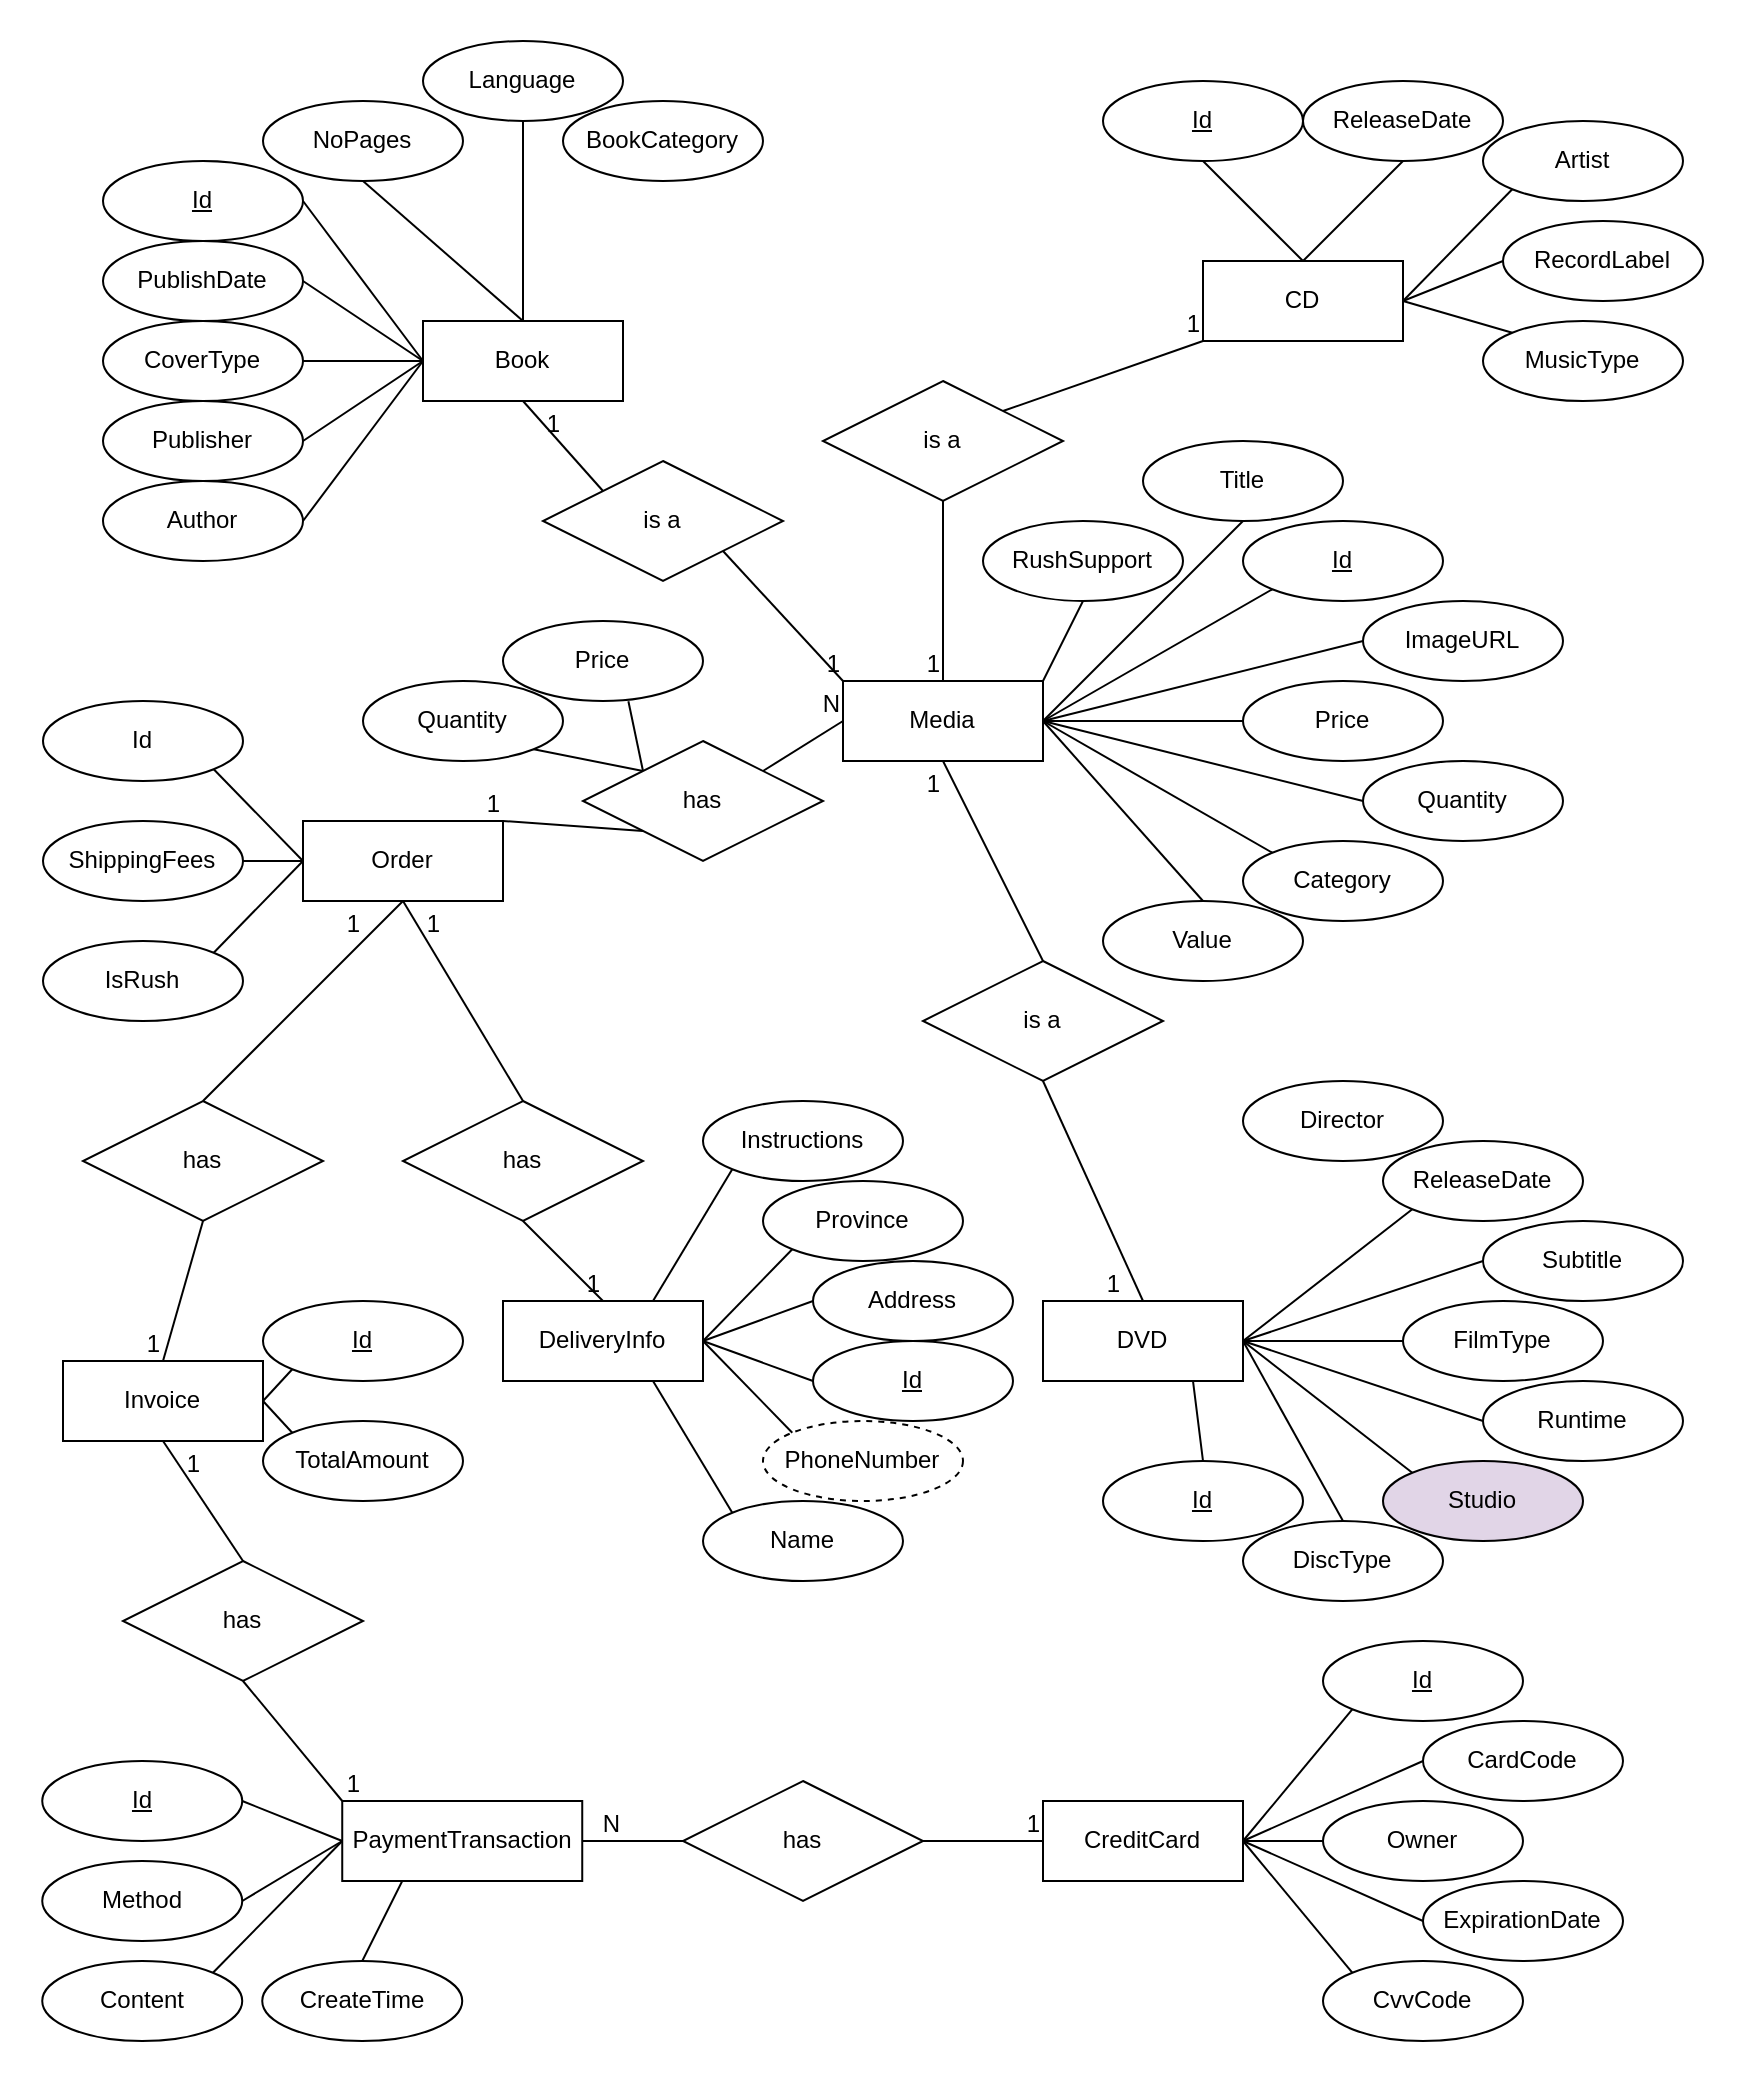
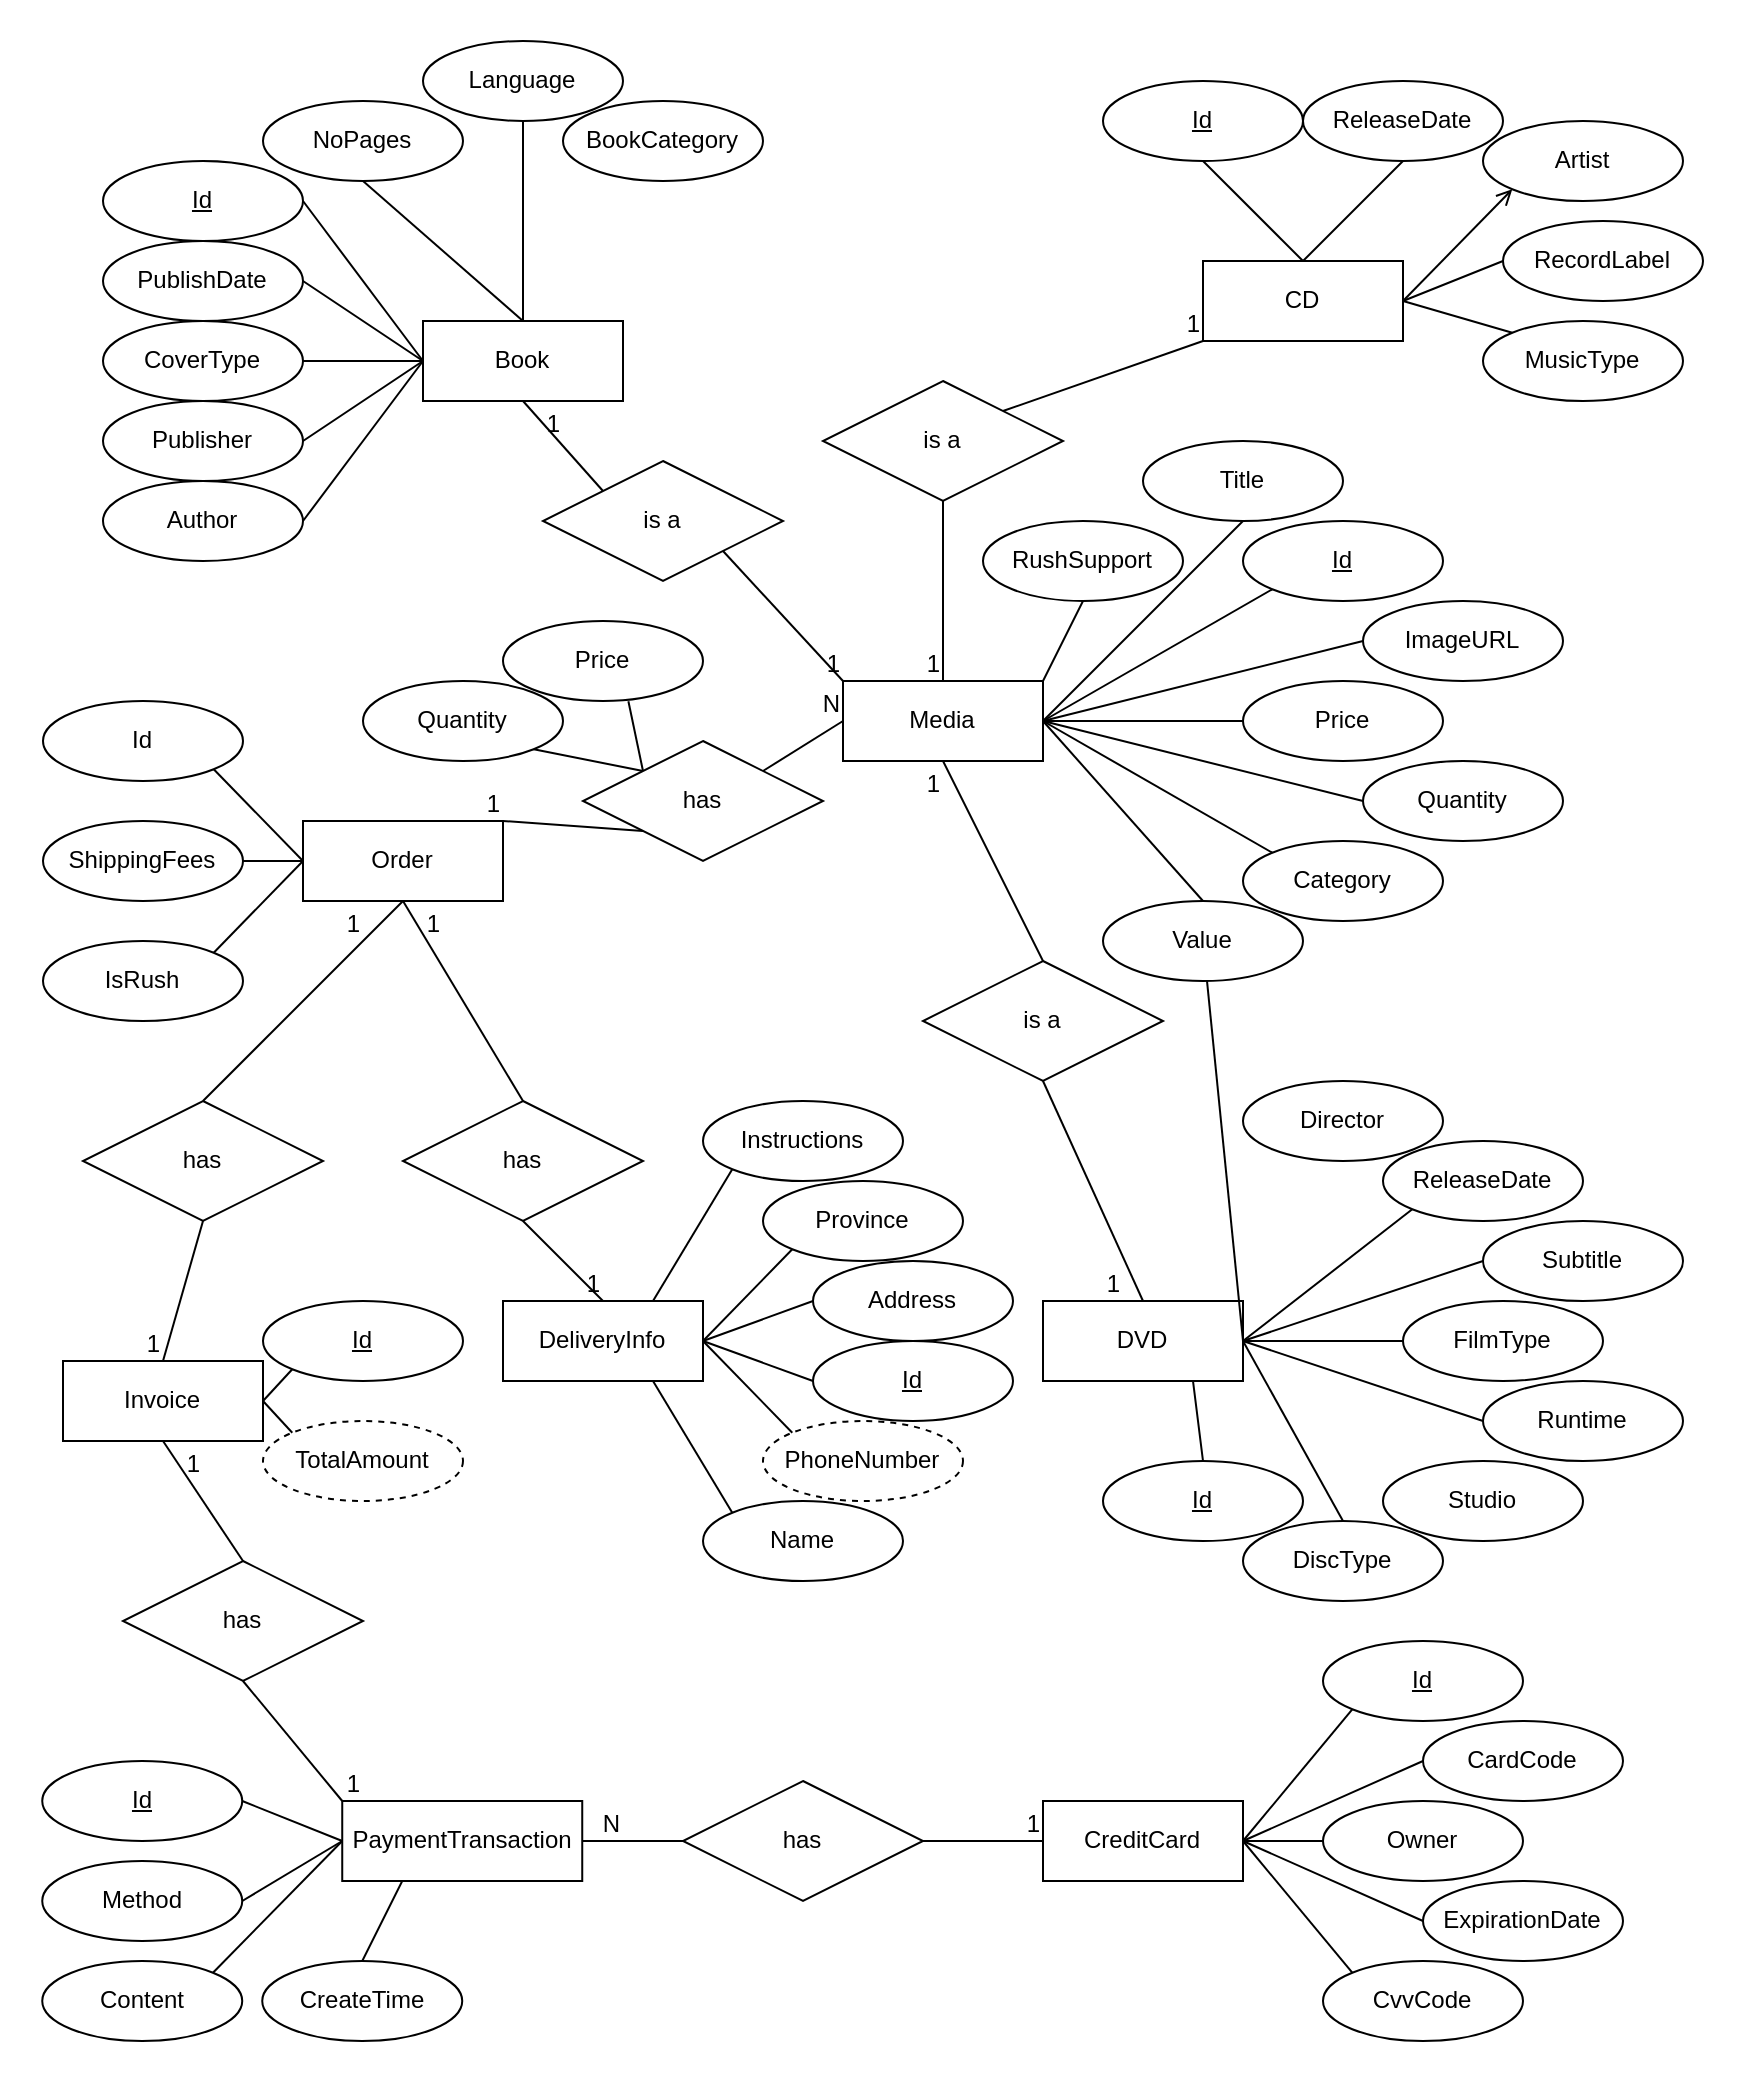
edge "Artist" -- "CD": arrowhead none -> open
edge "DVD" -- "Studio": now "DVD" -- "Value"
node "TotalAmount": style solid -> dashed
node "Studio": fillcolor #e1d5e7 -> #ffffff
